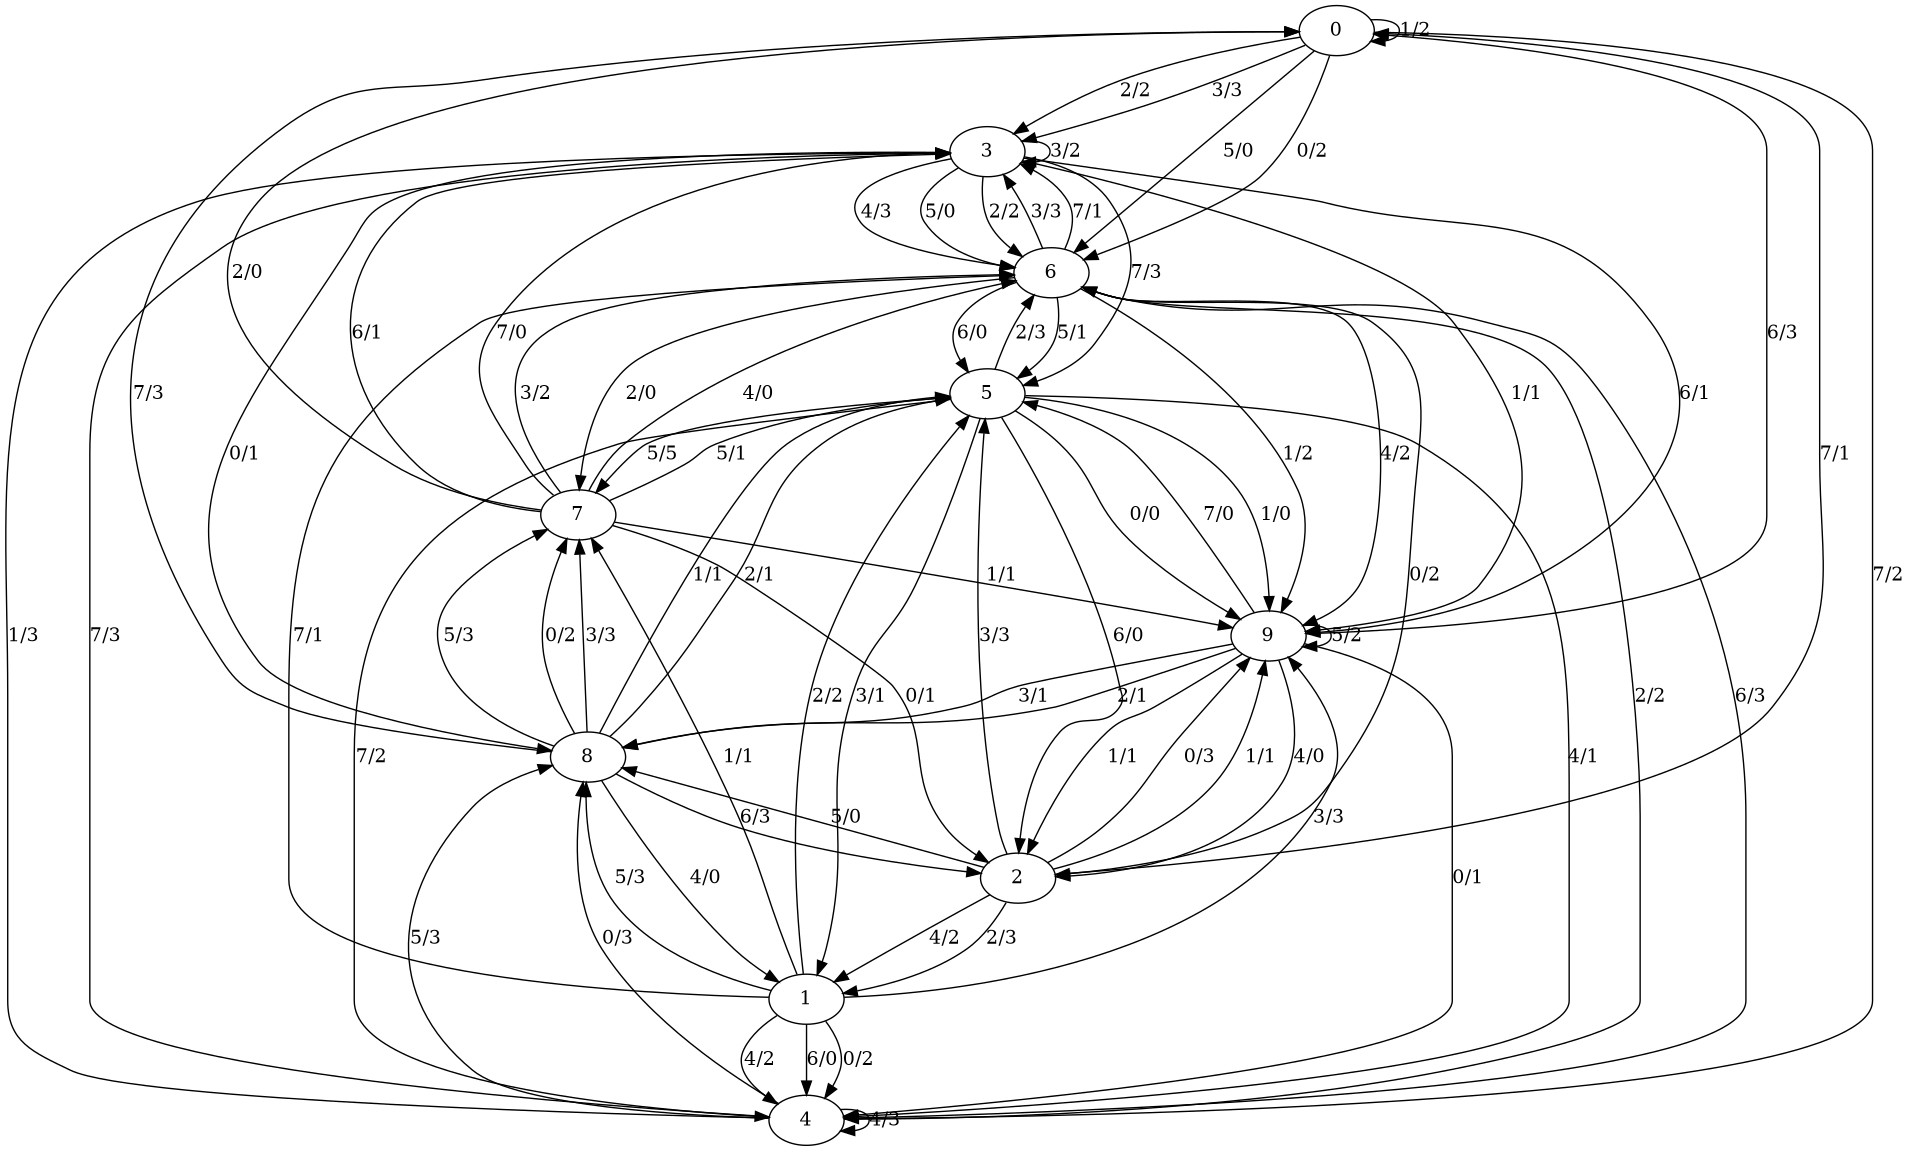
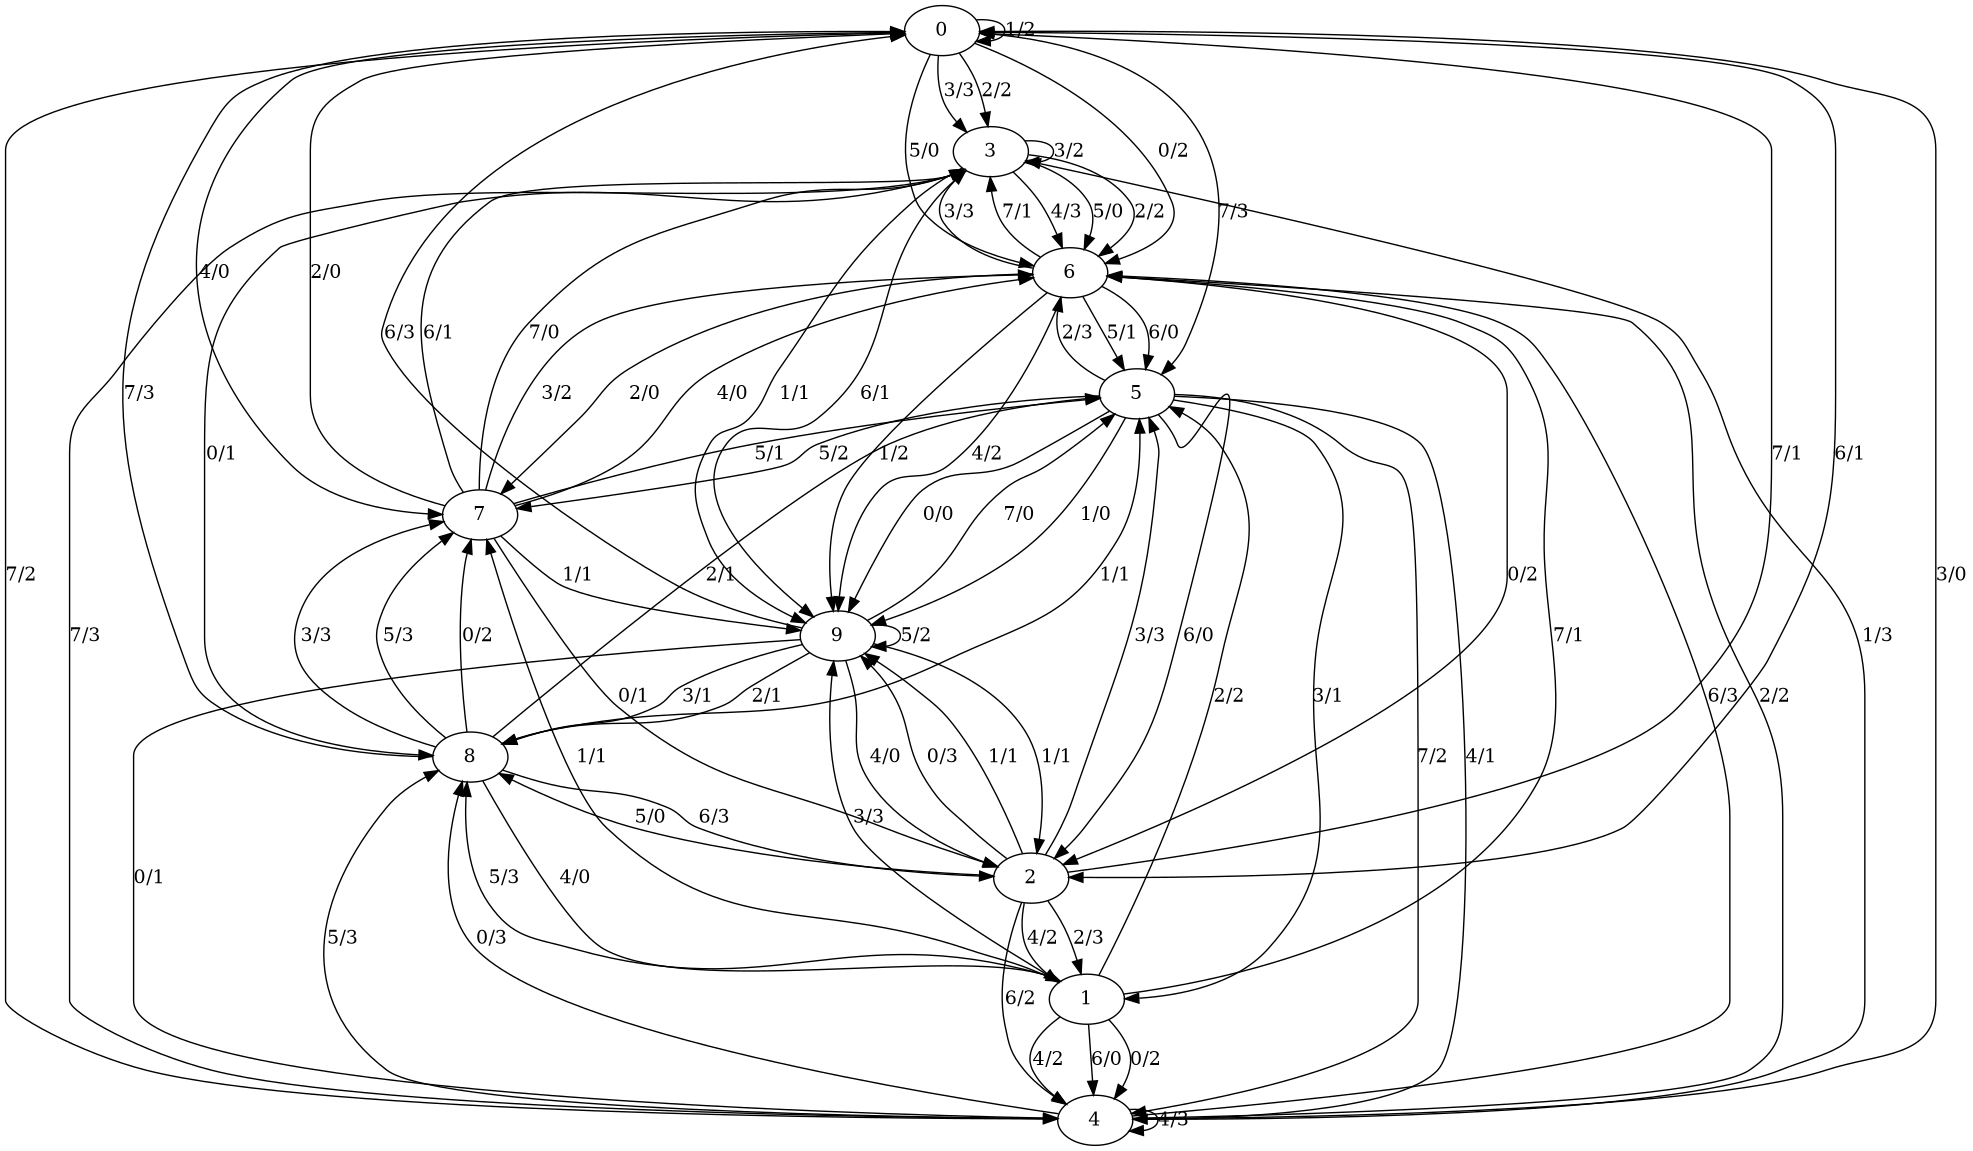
edge "0" -> "7": added, label "4/0"
edge "3" -> "5": now "0" -> "5"
edge "0" -> "2": added, label "6/1"
edge "5" -> "7": label "5/5" -> "5/2"
edge "4" -> "0": added, label "3/0"
edge "2" -> "4": added, label "6/2"
